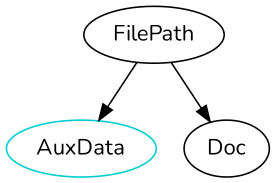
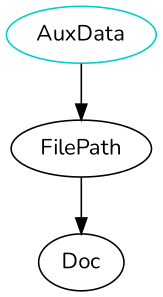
edge "FilePath" -> "AuxData": reversed
